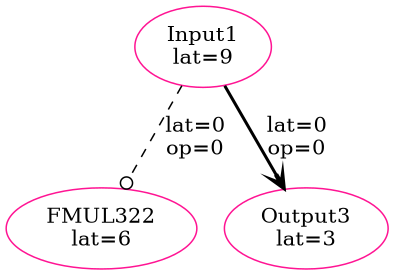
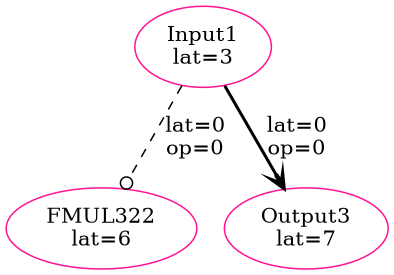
node "Input1 lat=9": label "Input1 lat=9" -> "Input1 lat=3"
node "Output3 lat=3": label "Output3 lat=3" -> "Output3 lat=7"
